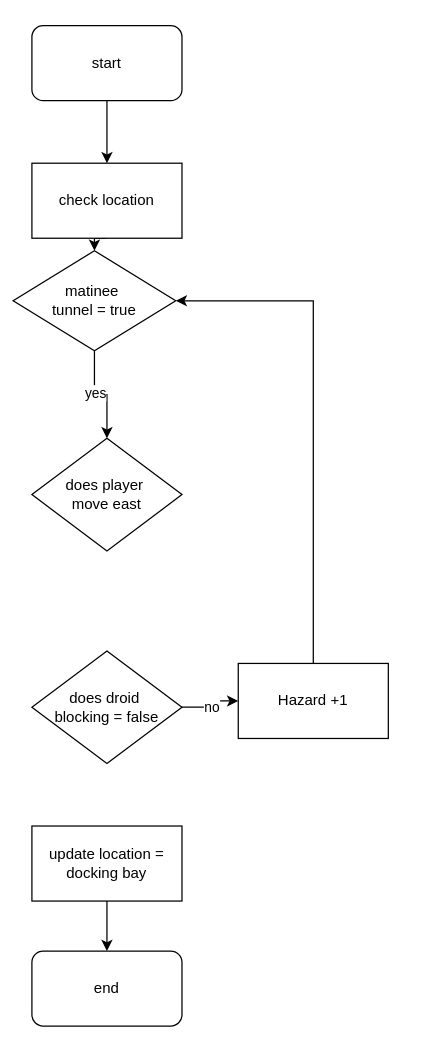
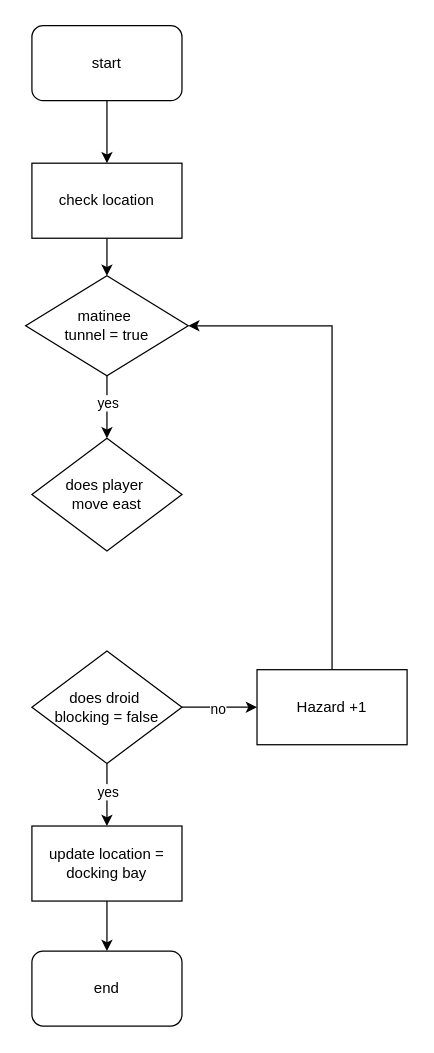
node "matinee tunnel = true": moved (94, 301) -> (107, 326)
node "Hazard +1": moved (313, 701) -> (332, 707)
edge "does droid blocking = false" -> "update location = docking bay": added, label "yes"
